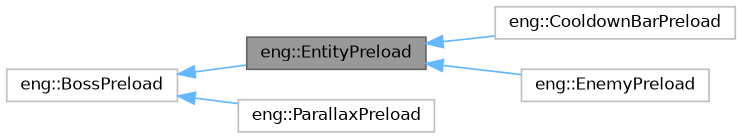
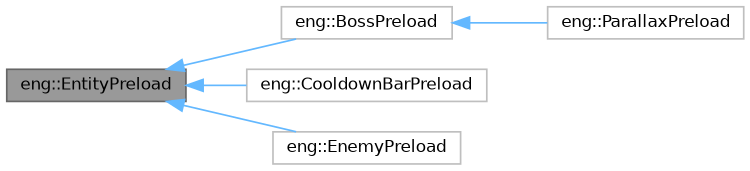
edge "eng::EntityPreload" -> "eng::BossPreload": reversed
